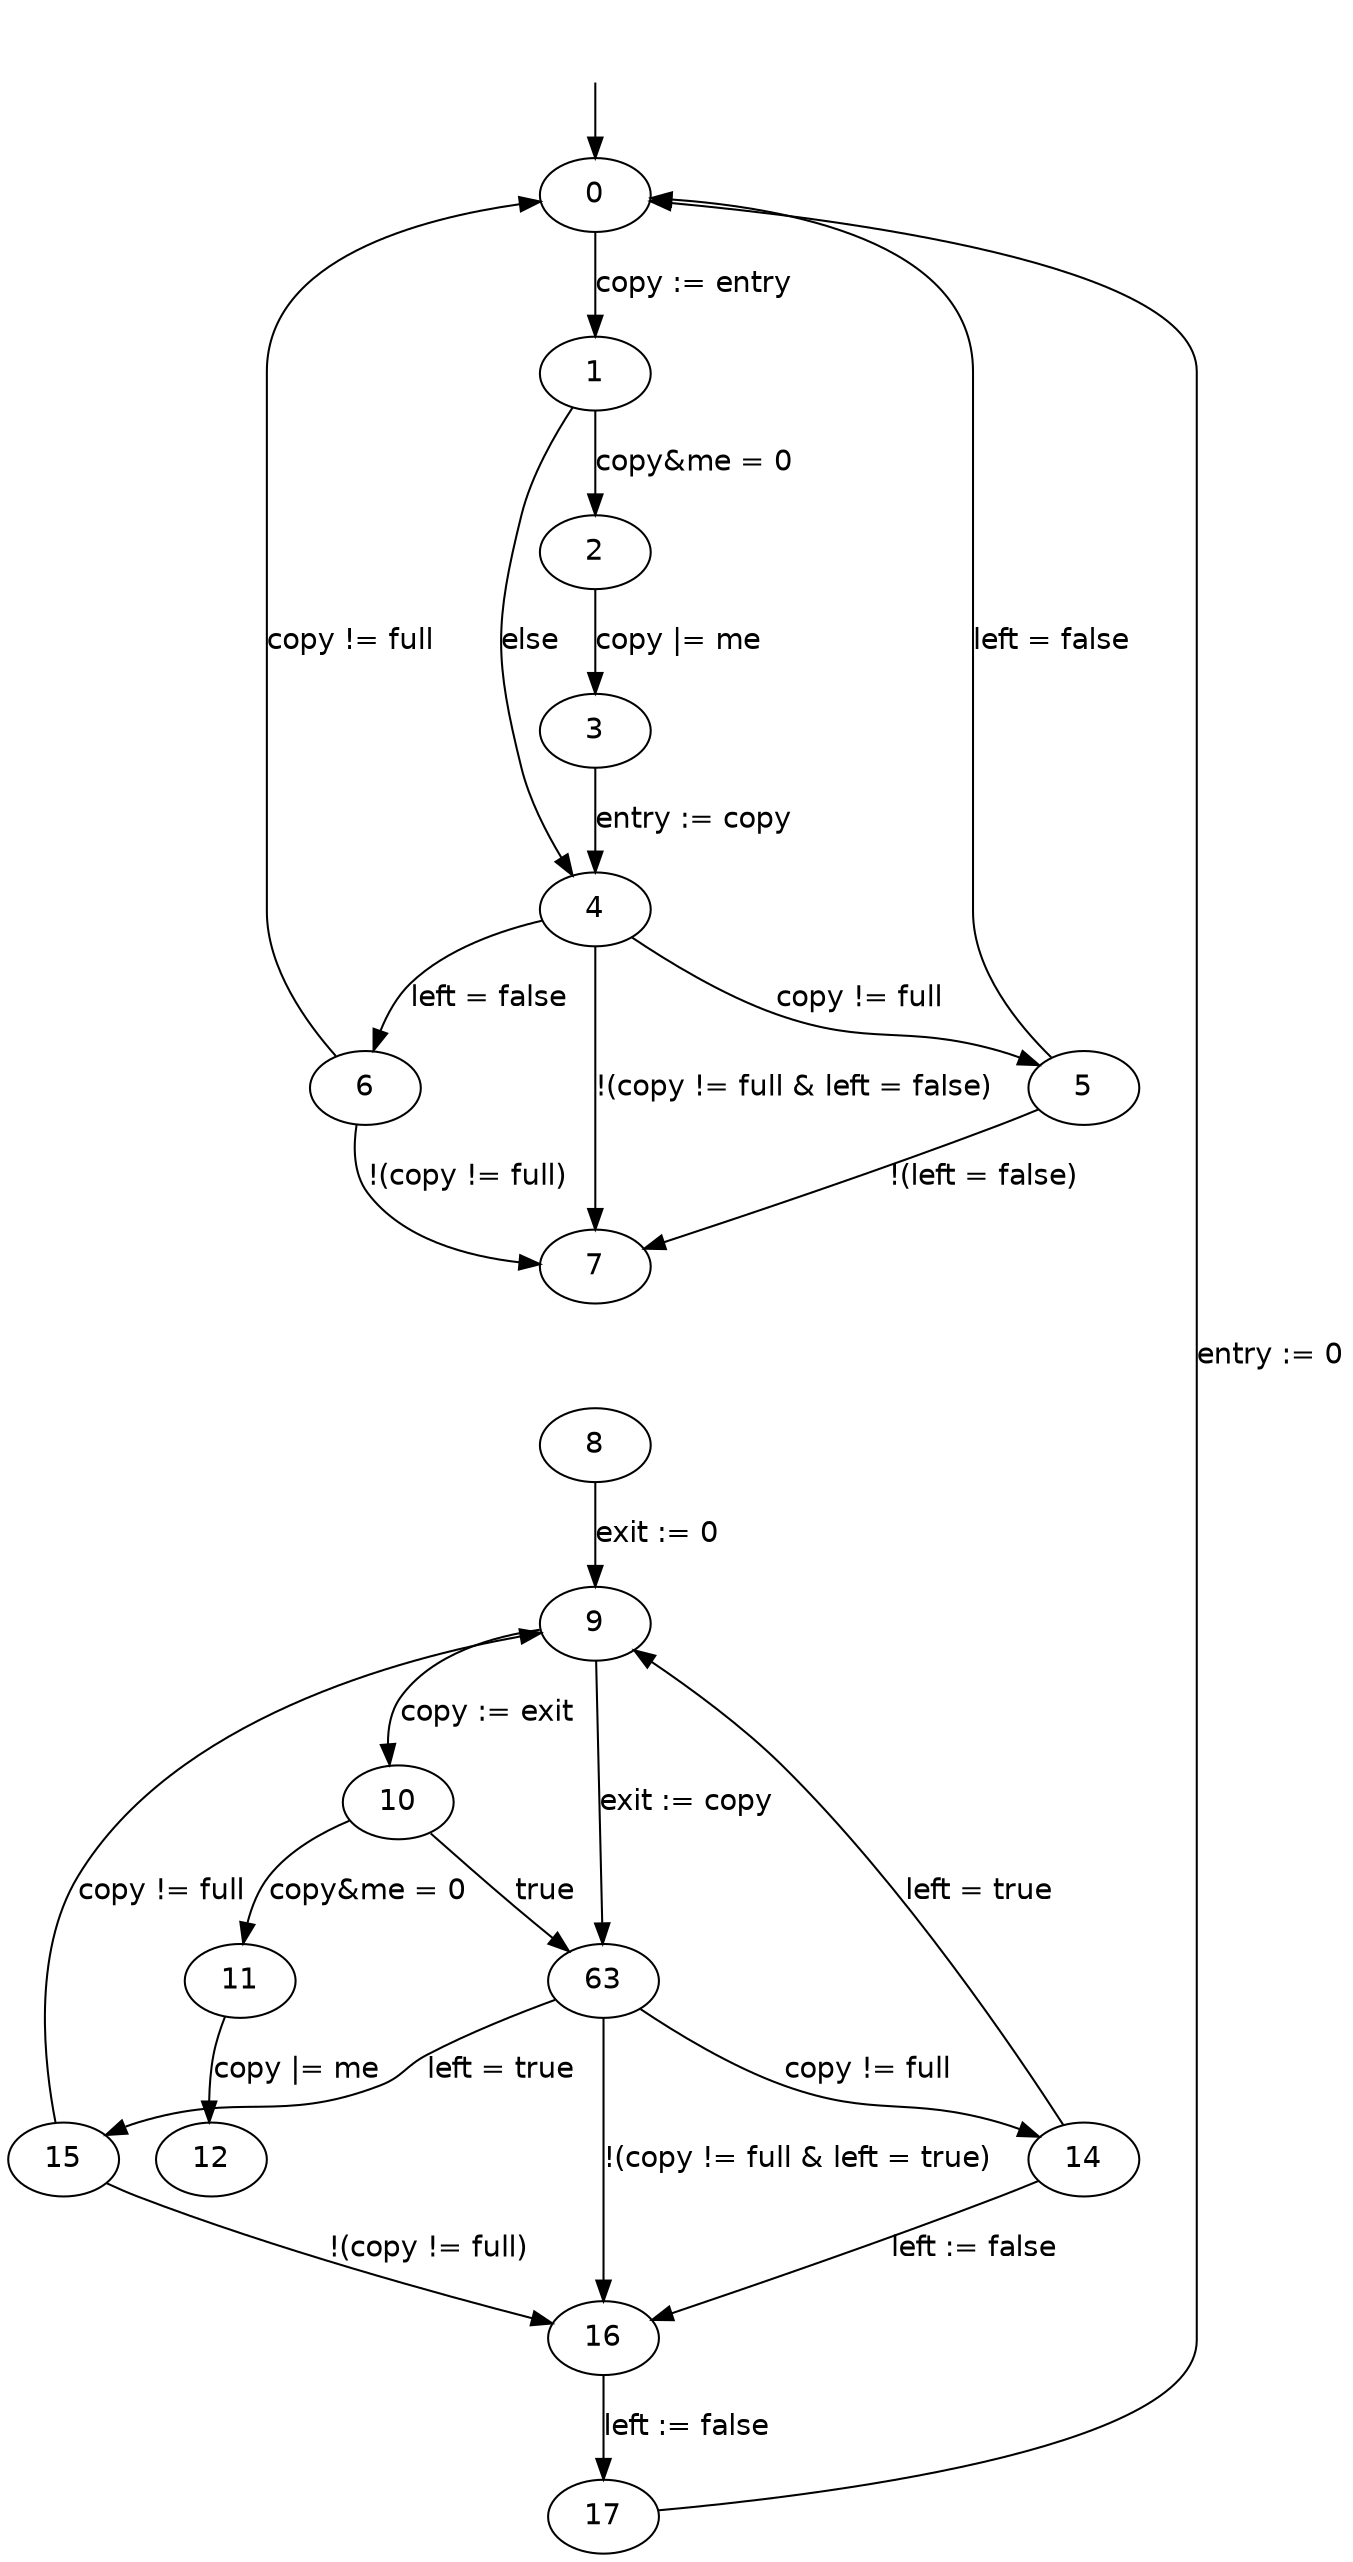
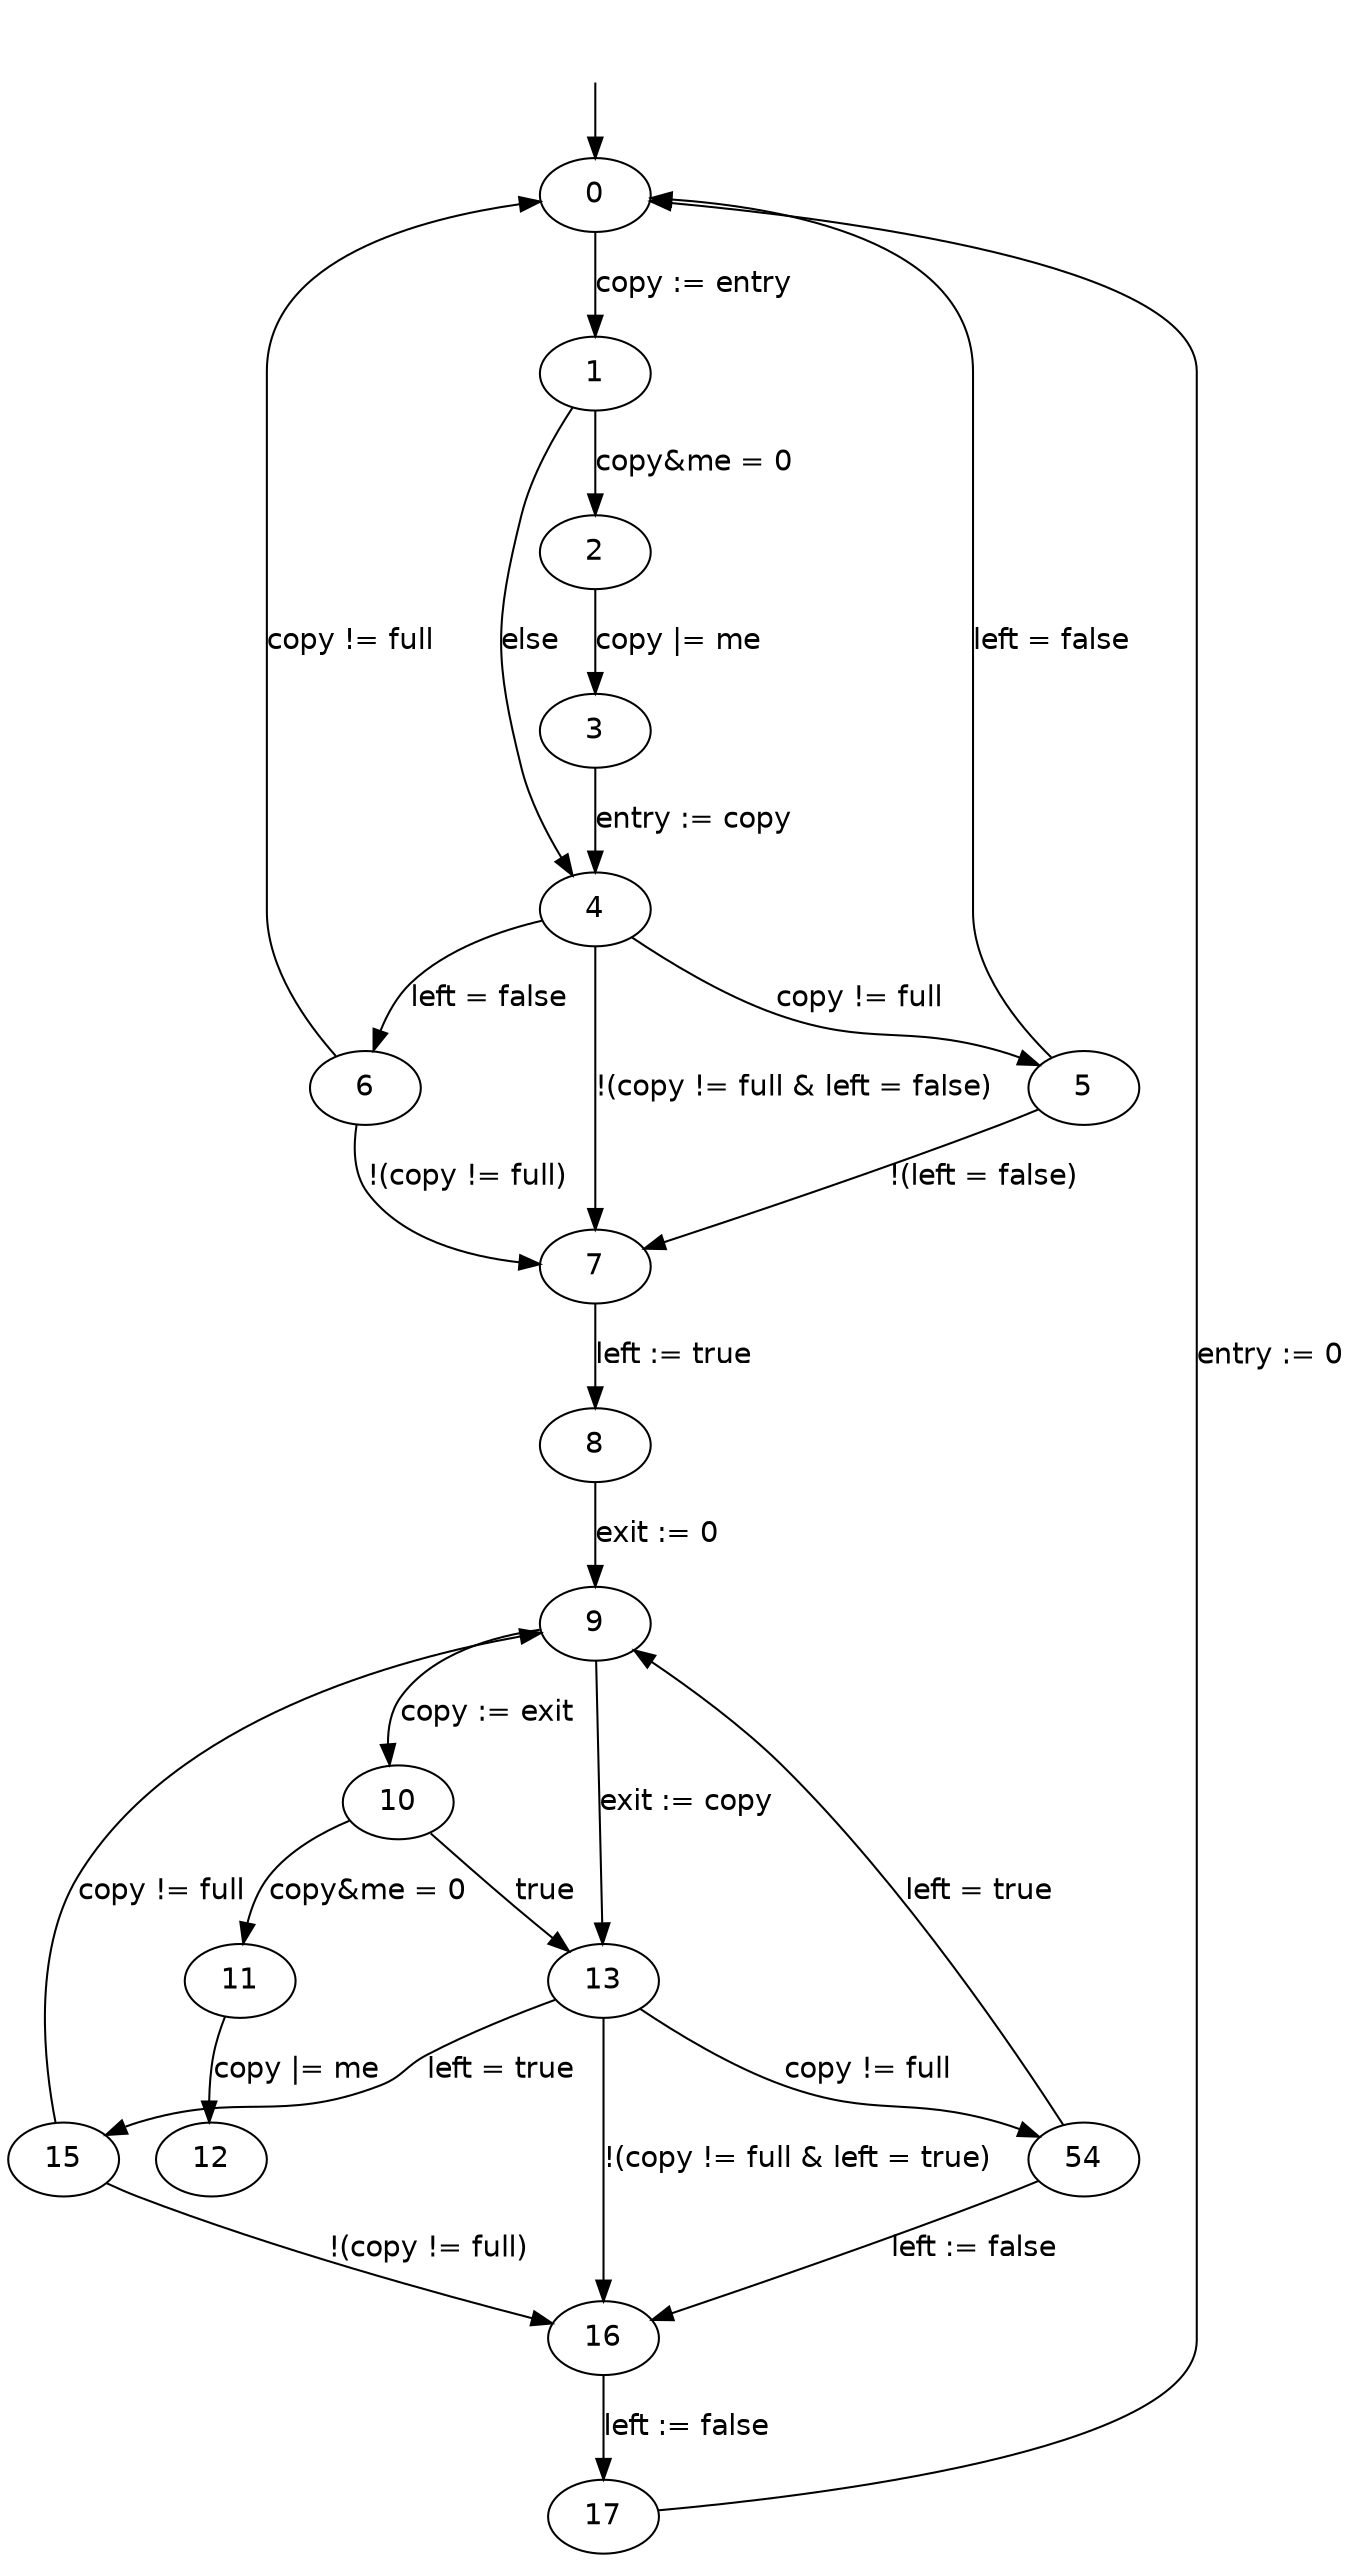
edge "7" -> "8": added, label "left := true"
node "63": label "63" -> "13"
node "14": label "14" -> "54"
